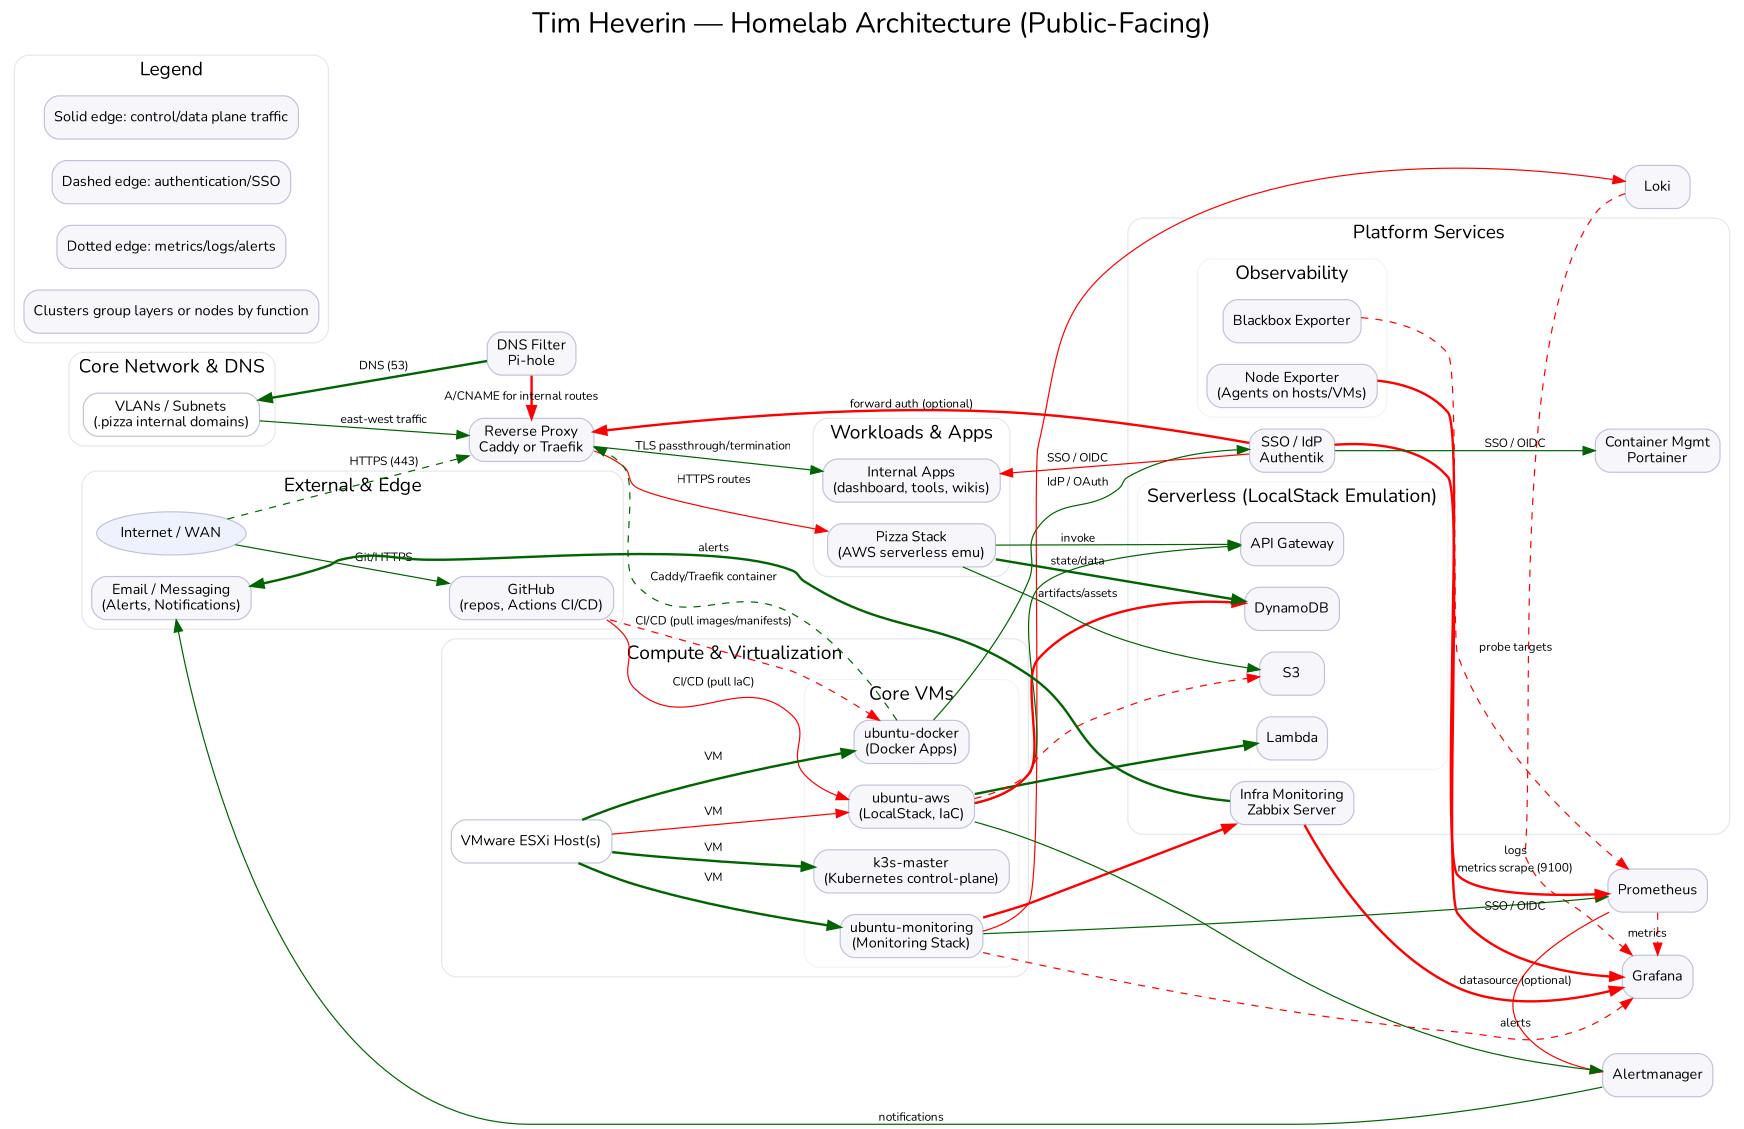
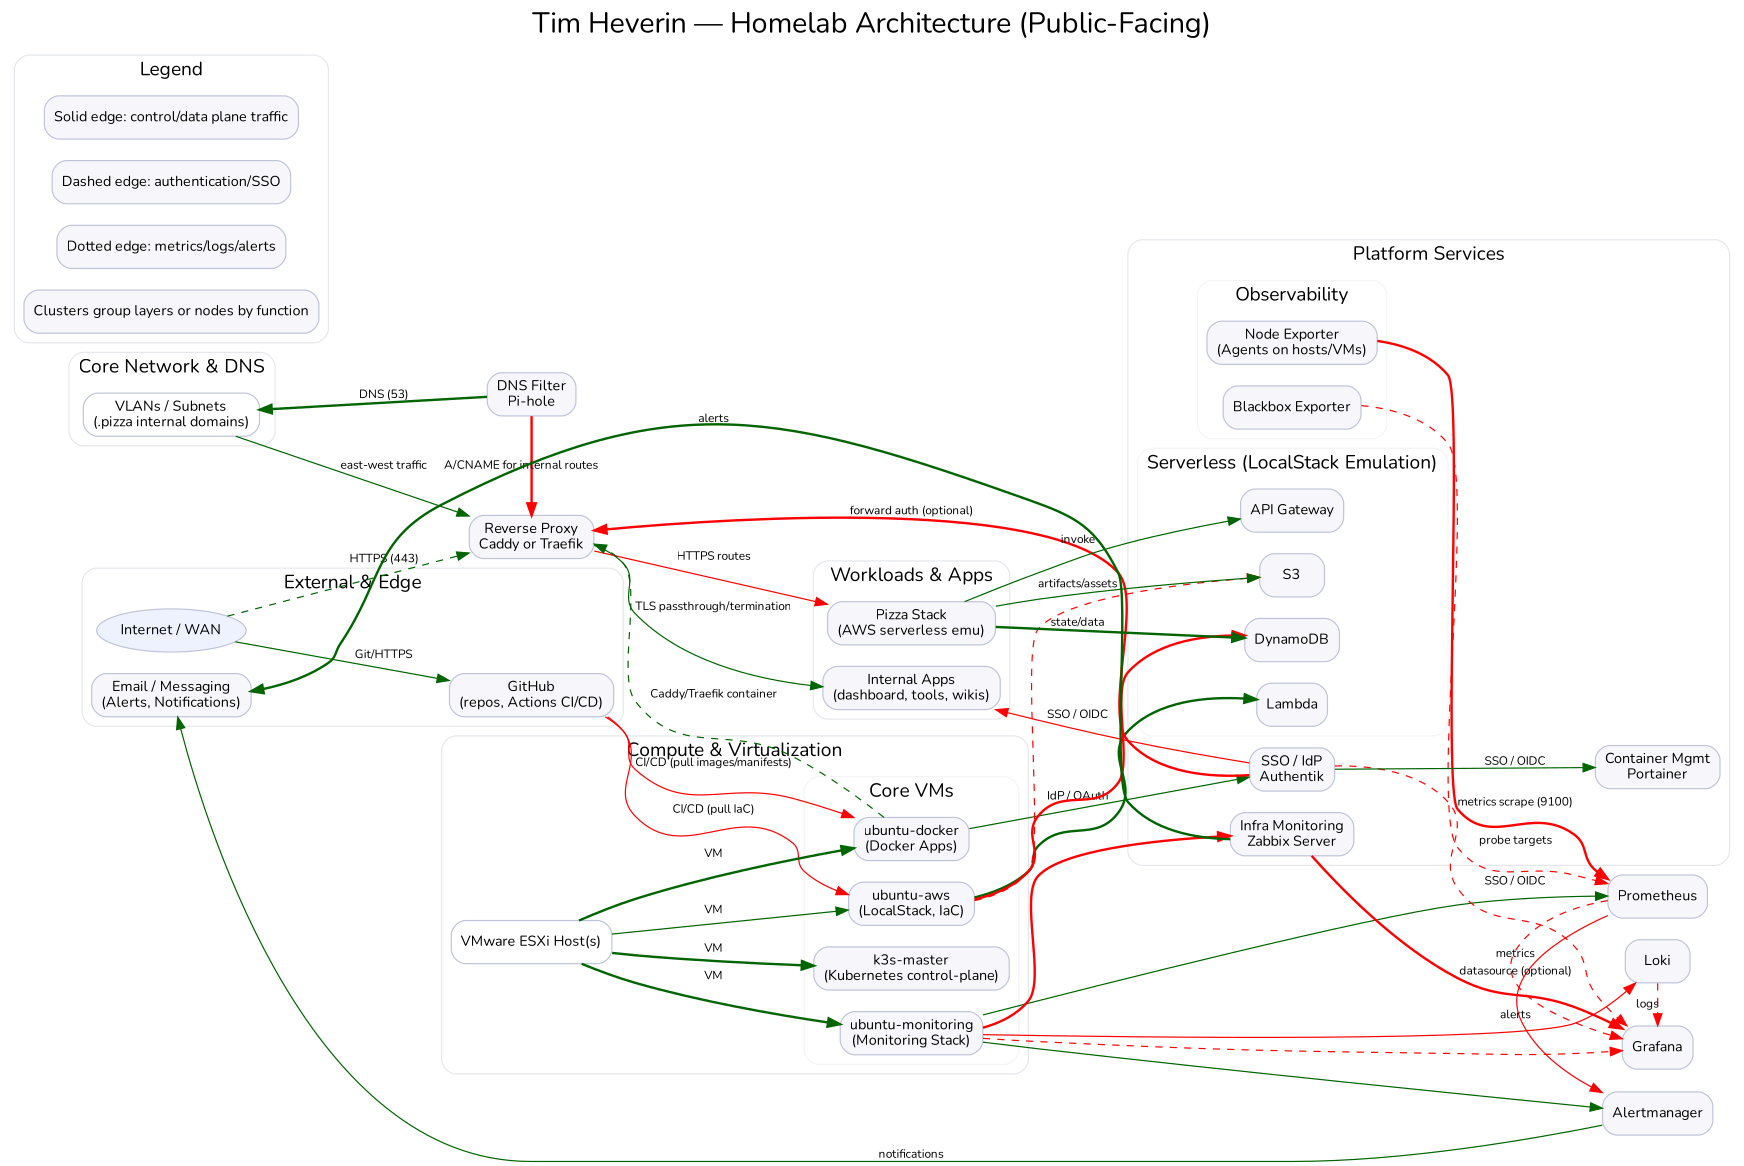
edge "ubuntu-aws (LocalStack, IaC)" -> "API Gateway": removed
edge "GitHub (repos, Actions CI/CD)" -> "ubuntu-docker (Docker Apps)": style dashed -> solid
edge "VMware ESXi Host(s)" -> "ubuntu-aws (LocalStack, IaC)": color red -> darkgreen
edge "SSO / IdP Authentik" -> "Grafana": style bold -> dashed
edge "ubuntu-aws (LocalStack, IaC)" -> "Alertmanager": now "ubuntu-monitoring (Monitoring Stack)" -> "Alertmanager"
